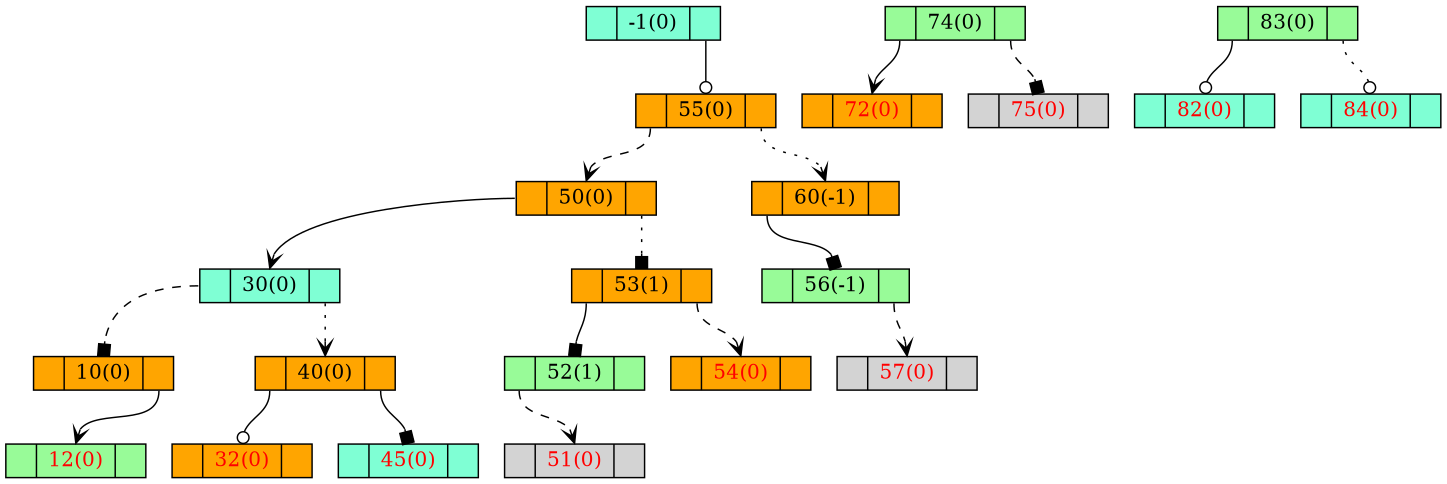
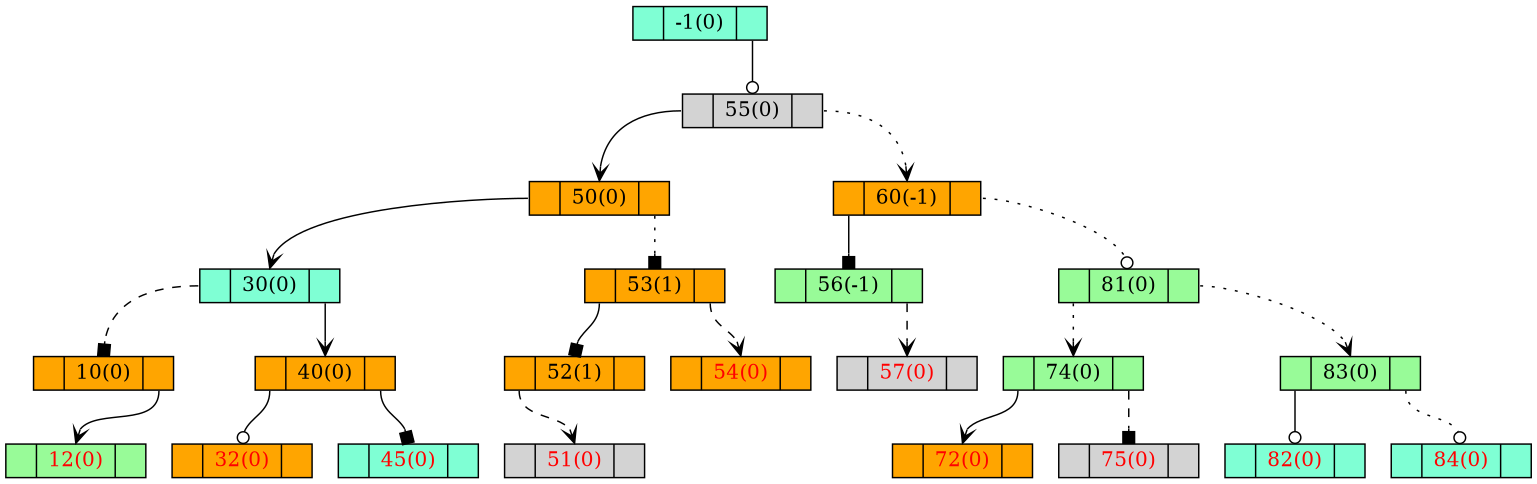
node "55(0)": fillcolor orange -> lightgrey
edge "55(0)" -> "50(0)": style dashed -> solid
node "81(0)": added
edge "30(0)" -> "40(0)": style dotted -> solid
node "52(1)": fillcolor palegreen -> orange
